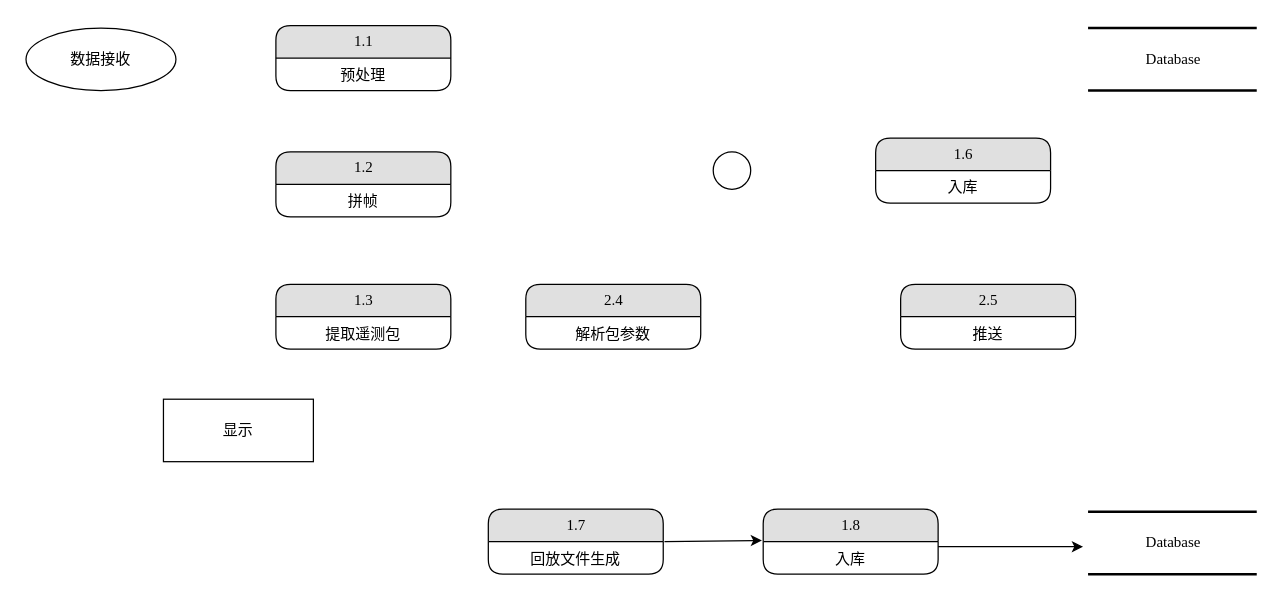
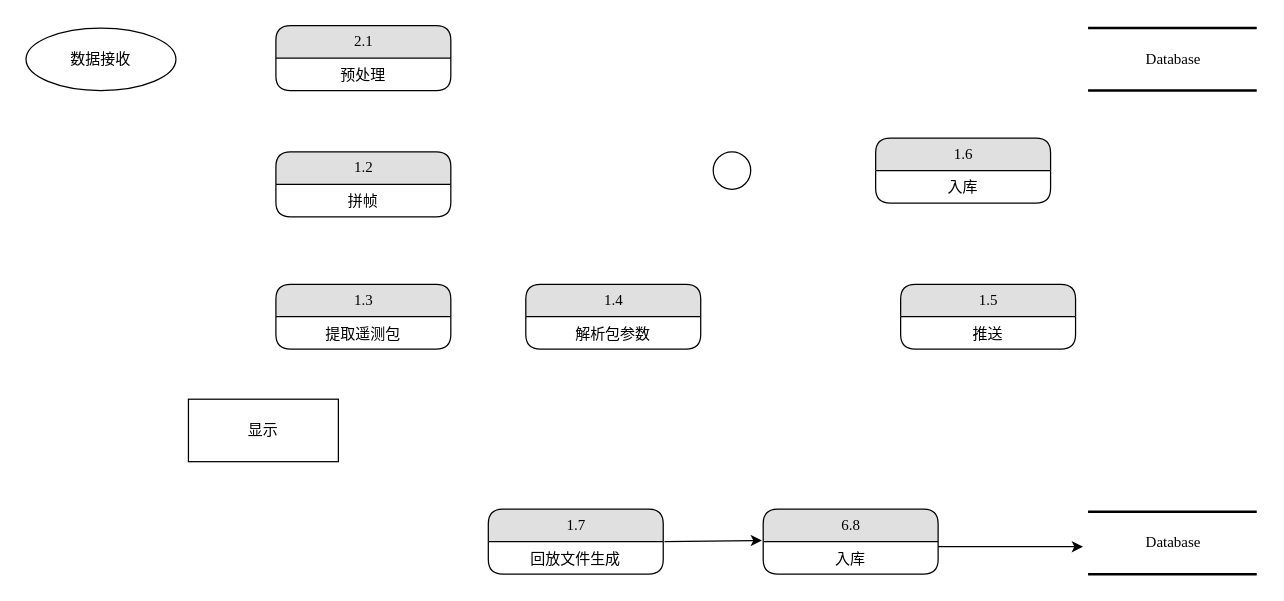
node "1.1": label "1.1" -> "2.1"
node "2.4": label "2.4" -> "1.4"
node "2.5": label "2.5" -> "1.5"
node "显示": moved (238, 431) -> (263, 431)
node "1.8": label "1.8" -> "6.8"
